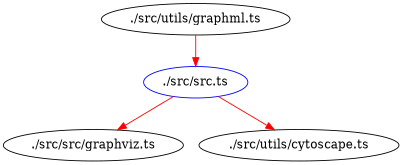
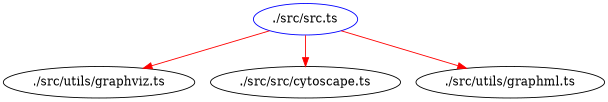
edge "./src/utils/graphml.ts" -> "./src/src.ts": reversed
node "./src/src/graphviz.ts": label "./src/src/graphviz.ts" -> "./src/utils/graphviz.ts"
node "./src/utils/cytoscape.ts": label "./src/utils/cytoscape.ts" -> "./src/src/cytoscape.ts"
